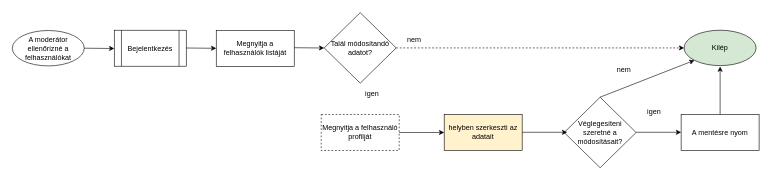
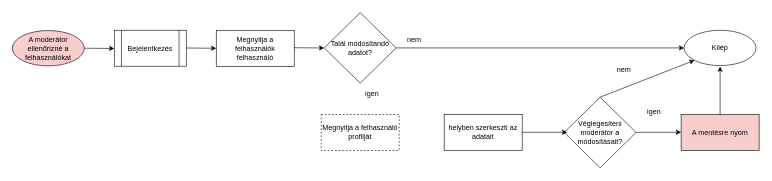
node "A moderátor ellenőrizné a felhasználókat": fillcolor #ffffff -> #f8cecc
node "Megnyitja a felhasználók listáját": label "Megnyitja a felhasználók listáját" -> "Megnyitja a felhasználók felhasználó"
edge "Talál módosítandó adatot?" -> "Kilép": style dashed -> solid
node "Kilép": fillcolor #d5e8d4 -> #ffffff
edge "Megnyitja a felhasználó profilját" -> "helyben szerkeszti az adatait": removed
node "helyben szerkeszti az adatait": fillcolor #fff2cc -> #ffffff
node "Véglegesíteni szeretné a módosításait?": label "Véglegesíteni szeretné a módosításait?" -> "Véglegesíteni moderátor a módosításait?"
node "A mentésre nyom": fillcolor #ffffff -> #f8cecc
